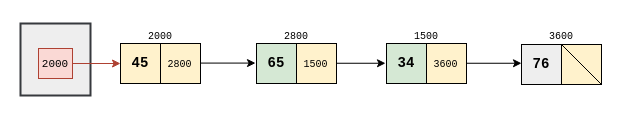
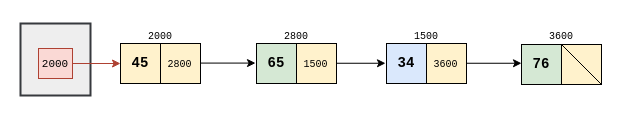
node "34": fillcolor #d5e8d4 -> #dae8fc
node "76": fillcolor #eeeeee -> #d5e8d4
